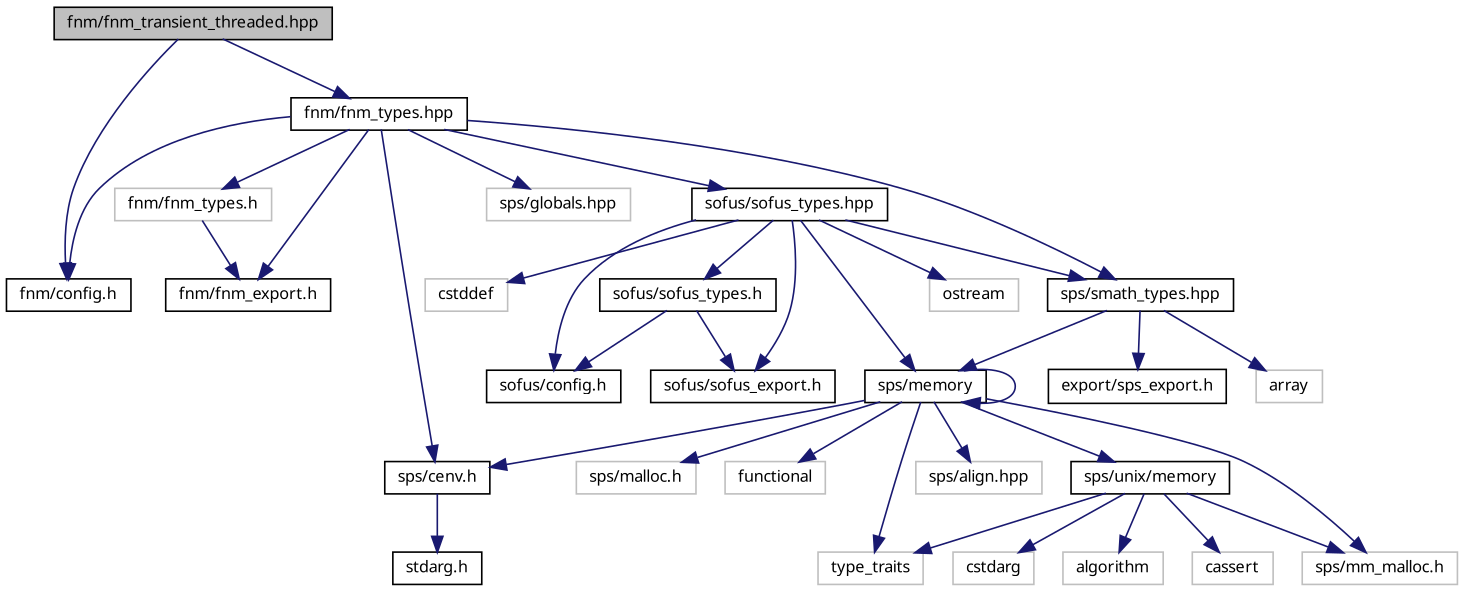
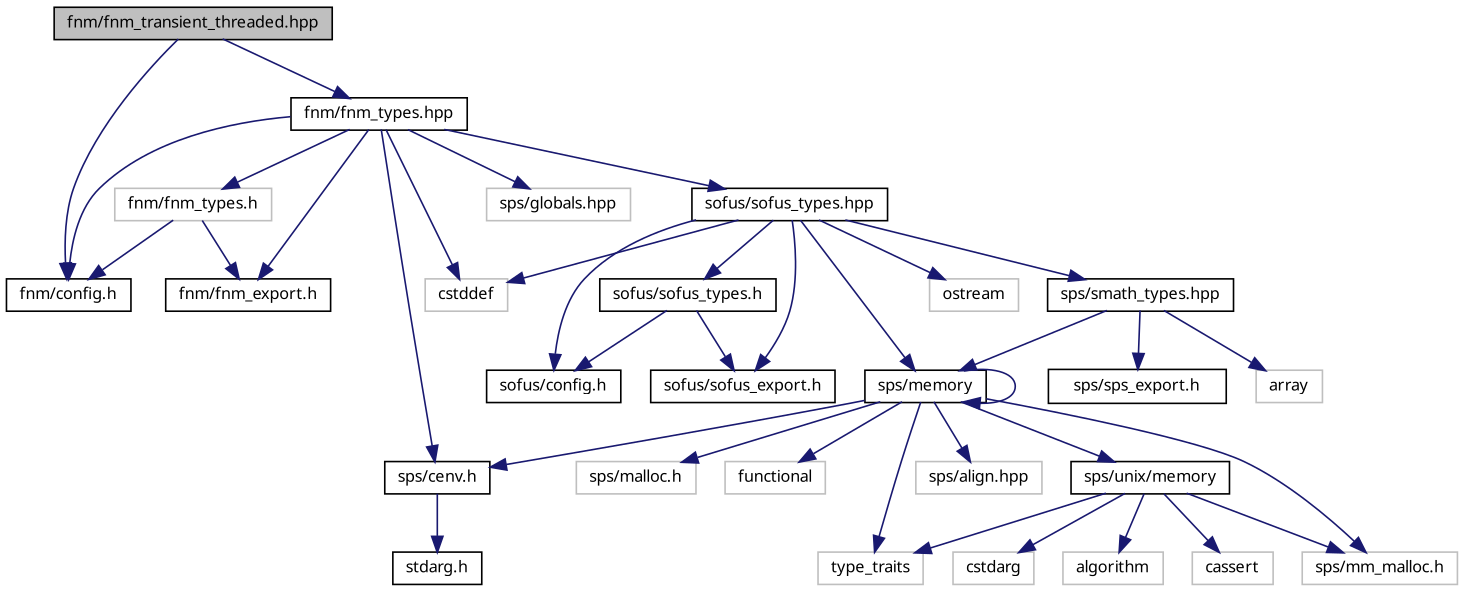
edge "fnm/fnm_types.hpp" -> "sps/smath_types.hpp": now "fnm/fnm_types.hpp" -> "cstddef"
edge "fnm/fnm_types.h" -> "fnm/config.h": added
node "export/sps_export.h": label "export/sps_export.h" -> "sps/sps_export.h"
